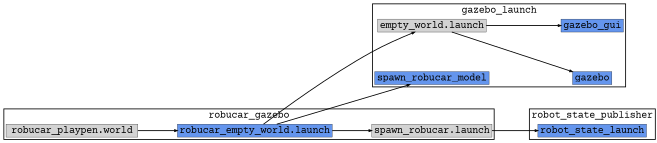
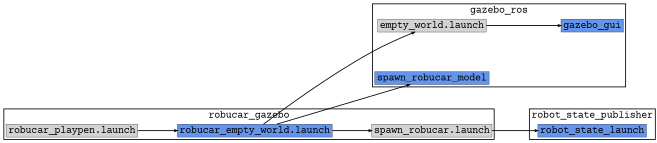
cluster "gazebo_launch": label "gazebo_launch" -> "gazebo_ros"
node "gazebo": removed
node "robucar_playpen.world": label "robucar_playpen.world" -> "robucar_playpen.launch"
